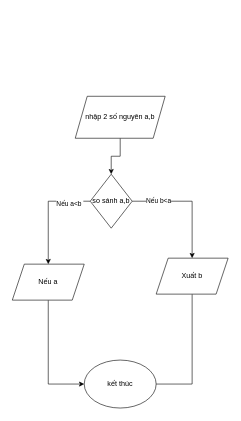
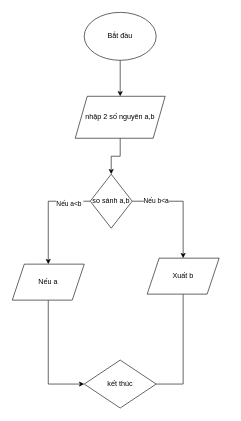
node "Bắt đầu": added
edge "Bắt đầu" -> "nhập 2 số nguyên a,b": added
node "Xuất b": moved (192, 276) -> (183, 276)
node "kết thúc": shape ellipse -> diamond
